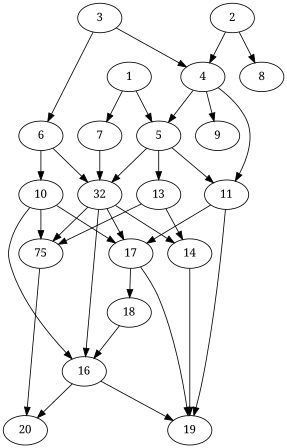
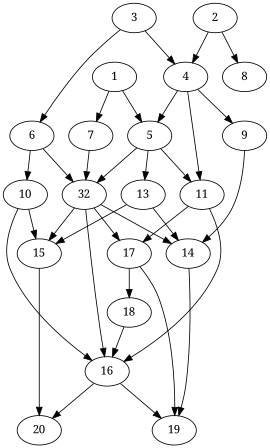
edge "9" -> "14": added
edge "10" -> "17": removed
node "75": label "75" -> "15"
edge "11" -> "19": now "11" -> "16"
